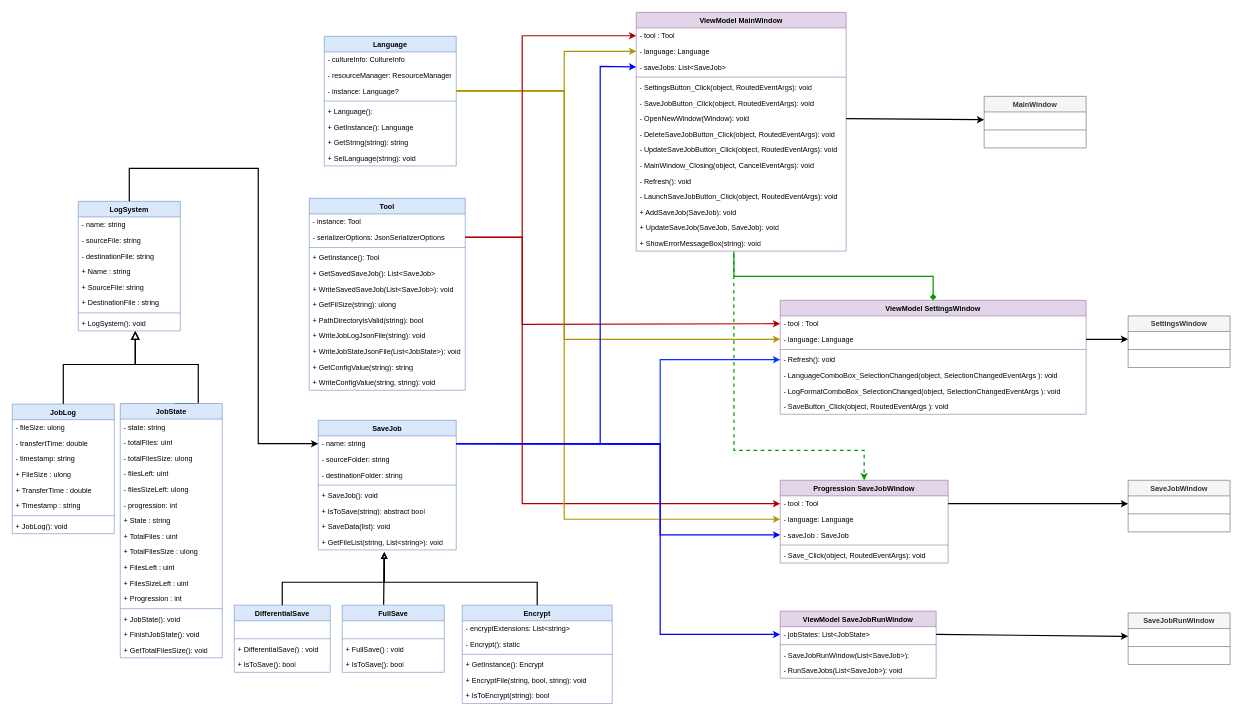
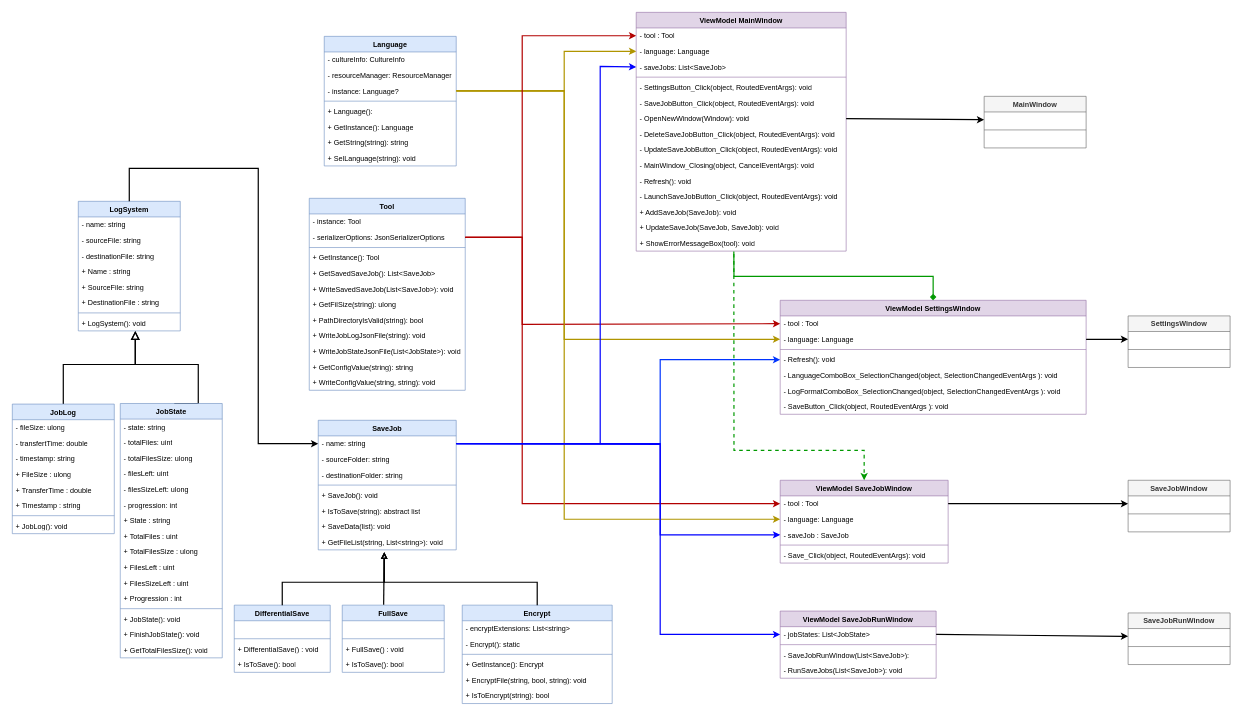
node "+ ShowErrorMessageBox(string): void": label "+ ShowErrorMessageBox(string): void" -> "+ ShowErrorMessageBox(tool): void"
node "Progression SaveJobWindow": label "Progression SaveJobWindow" -> "ViewModel SaveJobWindow"
node "+ IsToSave(string): abstract bool": label "+ IsToSave(string): abstract bool" -> "+ IsToSave(string): abstract list"
